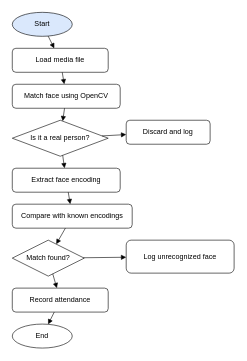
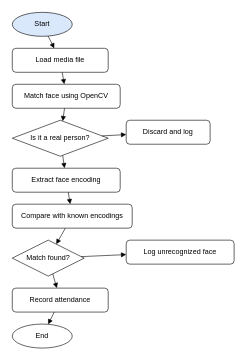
node "Log unrecognized face": size 108x33 -> 108x24
